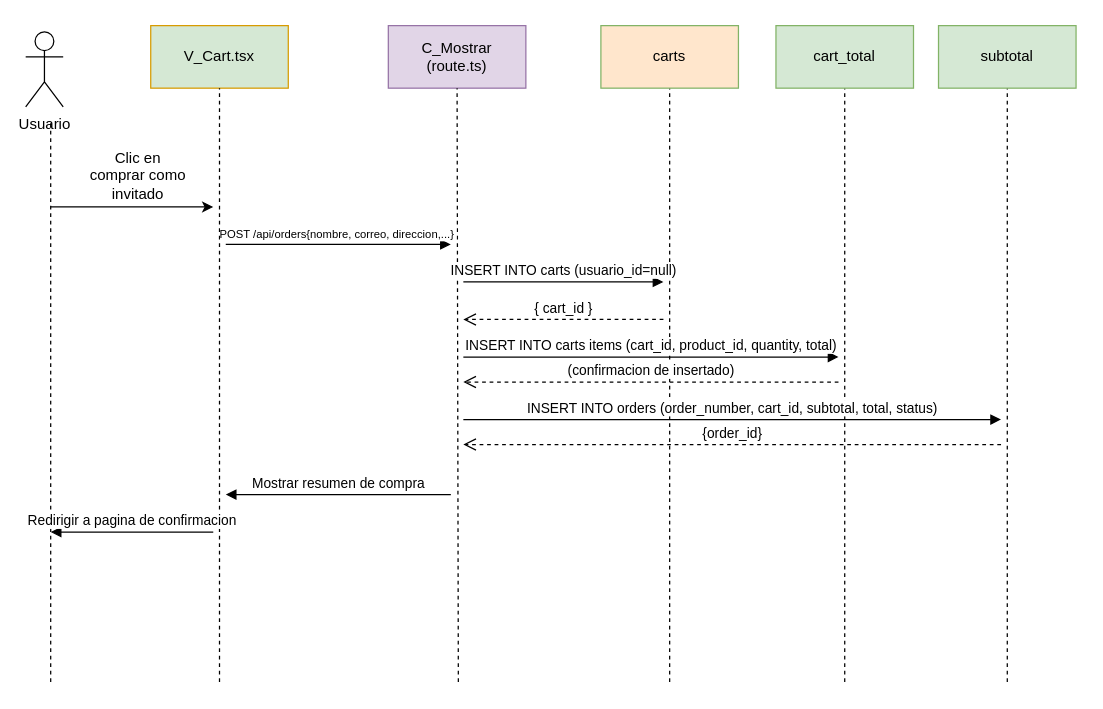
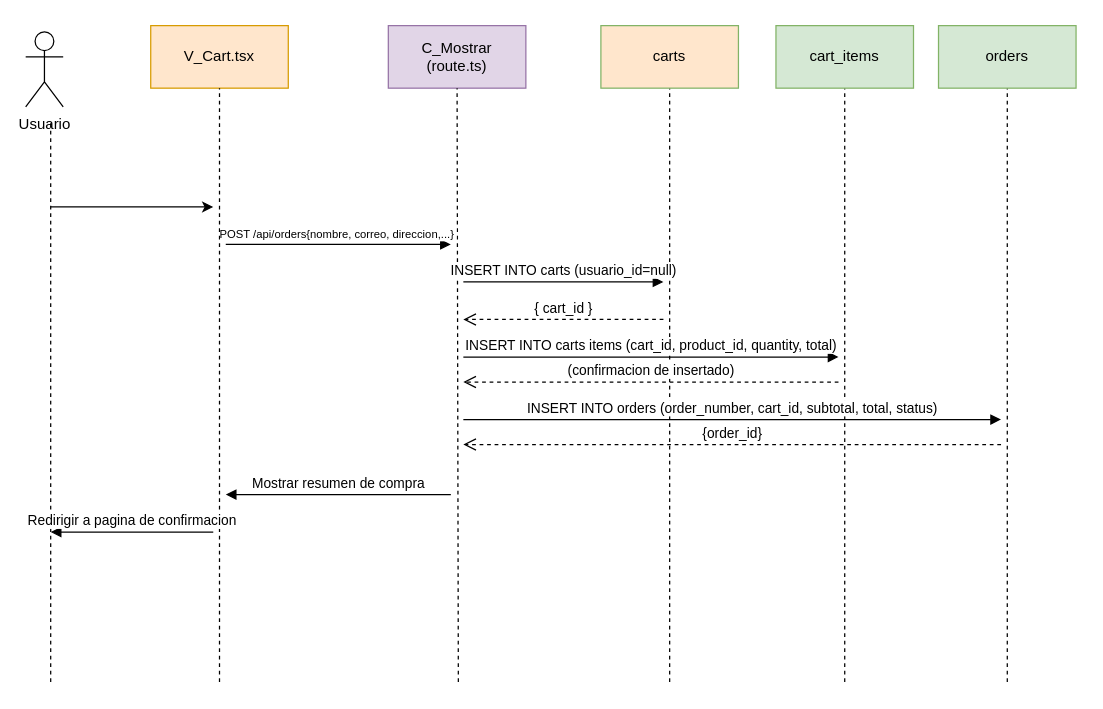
node "V_Cart.tsx": fillcolor #d5e8d4 -> #ffe6cc
node "cart_total": label "cart_total" -> "cart_items"
node "subtotal": label "subtotal" -> "orders"
node "Clic en comprar como invitado": removed
